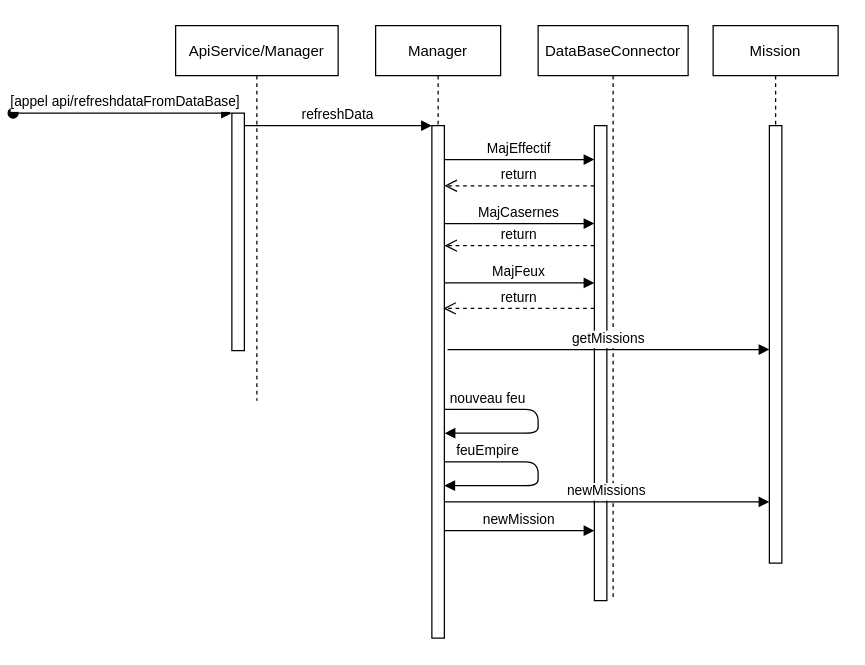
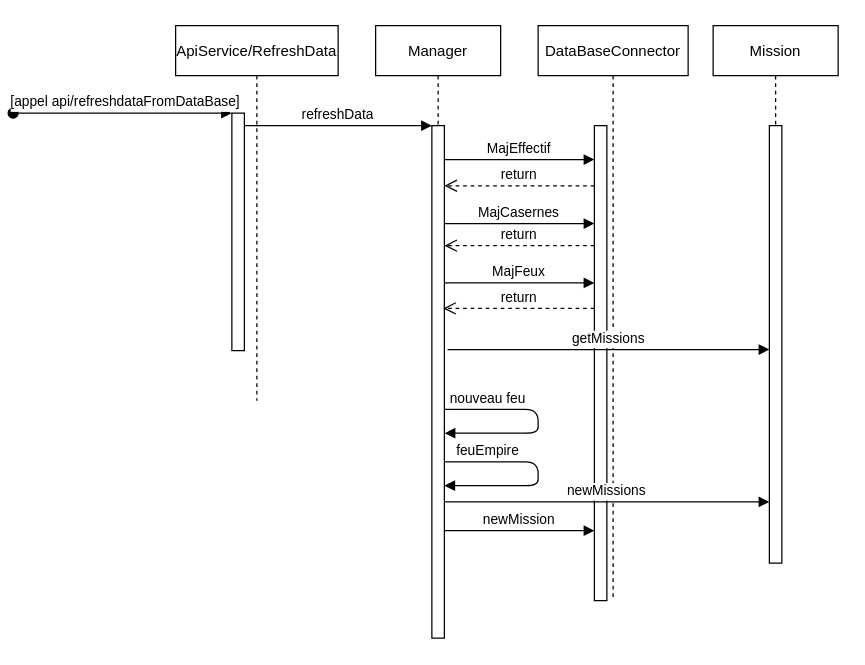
node "ApiService/Manager": label "ApiService/Manager" -> "ApiService/RefreshData"
